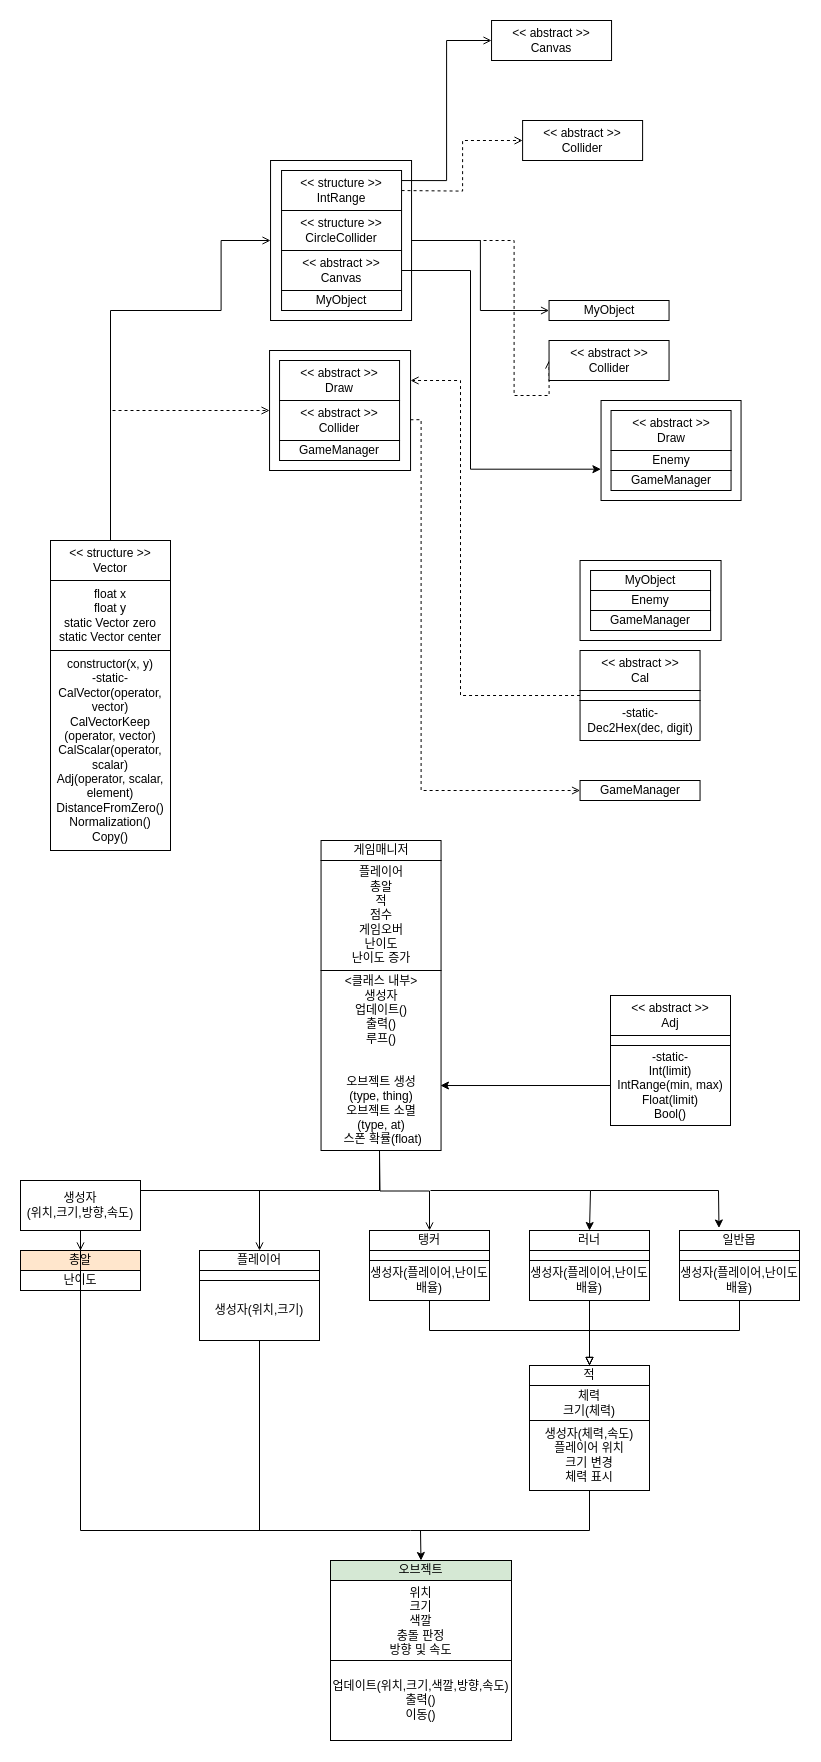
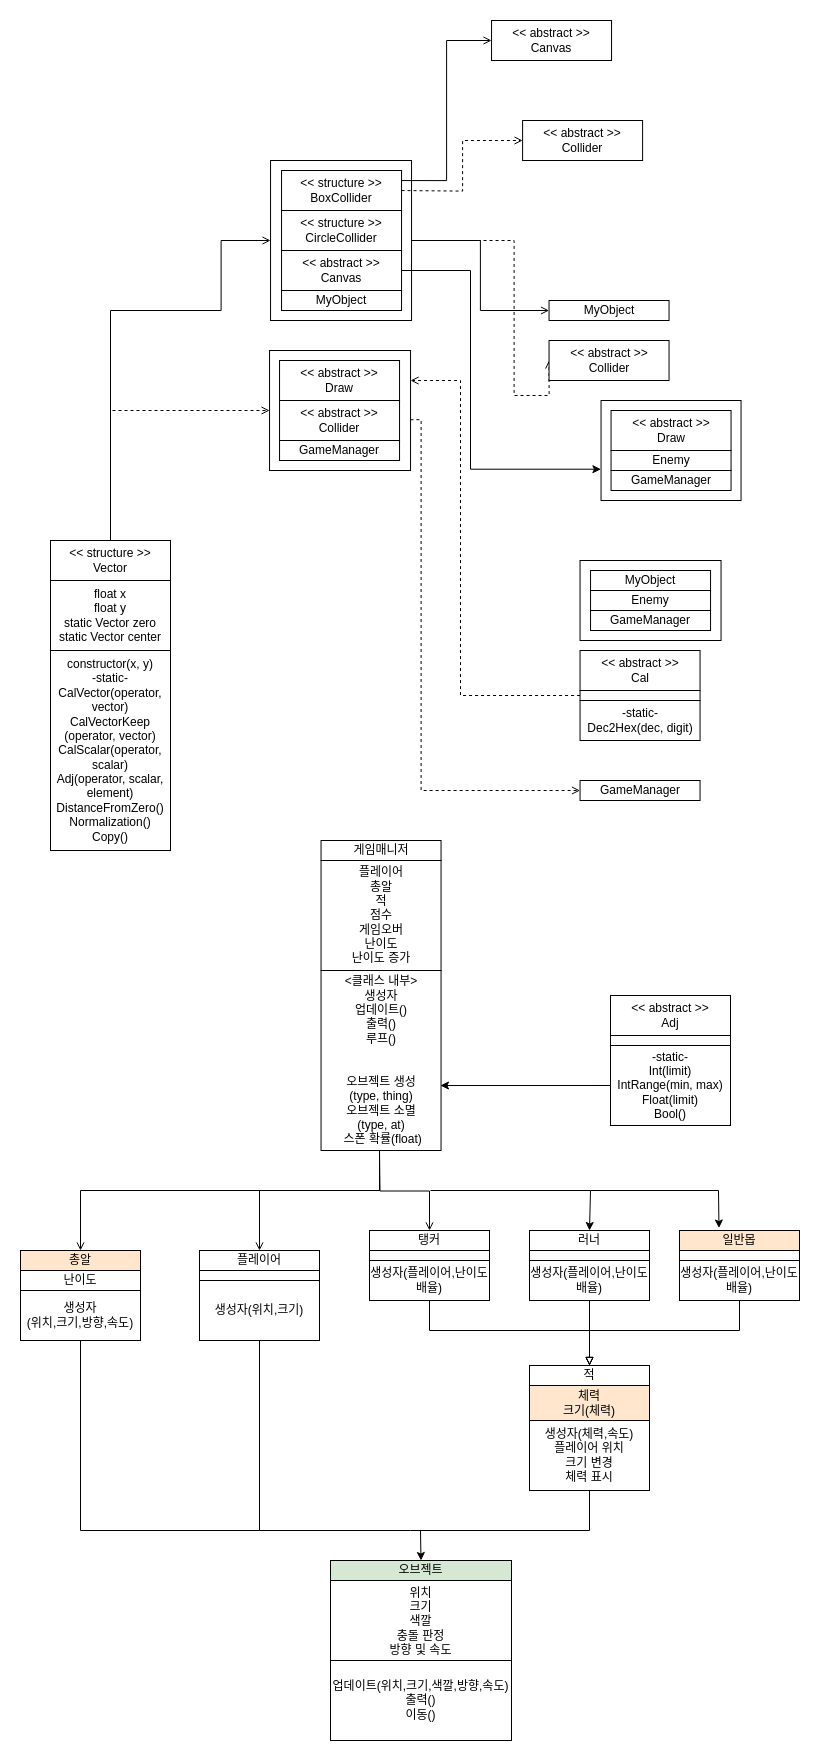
node "<< structure >> IntRange": label "<< structure >> IntRange" -> "<< structure >> BoxCollider"
node "생성자 (위치,크기,방향,속도)": moved (81, 1206) -> (81, 1316)
node "일반몹": fillcolor #ffffff -> #ffe6cc
node "체력 크기(체력)": fillcolor #ffffff -> #ffe6cc
